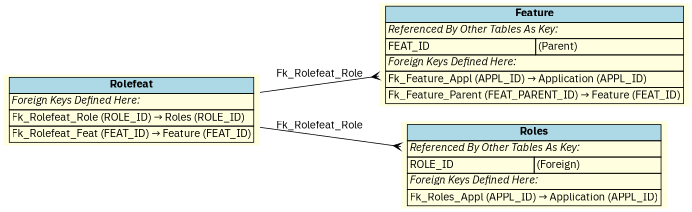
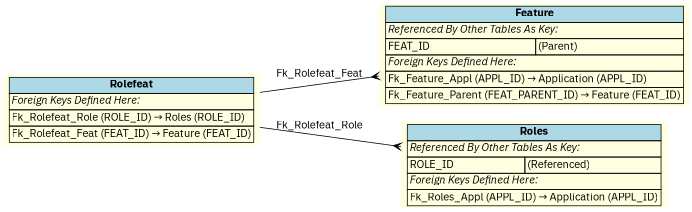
edge "Feature" -- "Rolefeat": label " Fk_Rolefeat_Role " -> " Fk_Rolefeat_Feat "
node "Roles": text "(Foreign)" -> "(Referenced)"
